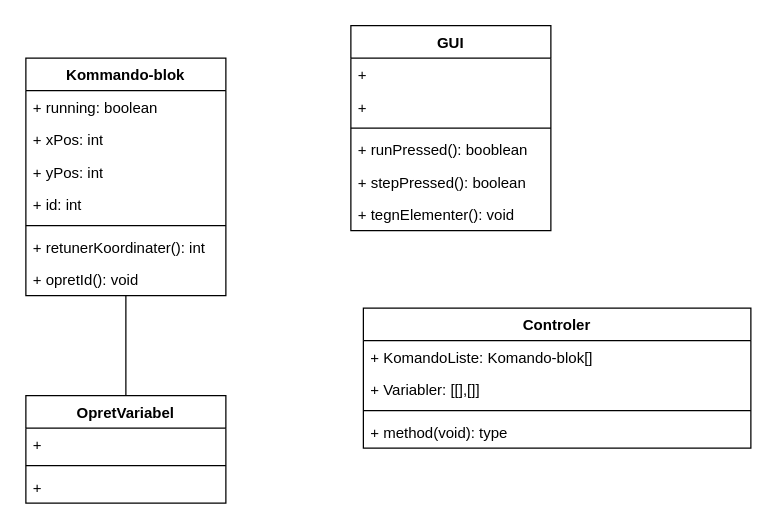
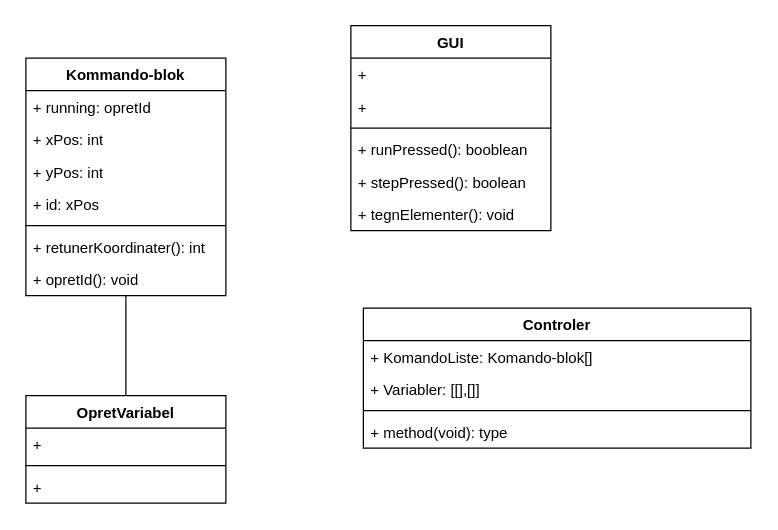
node "+ running: boolean": label "+ running: boolean" -> "+ running: opretId"
node "+ id: int": label "+ id: int" -> "+ id: xPos"
